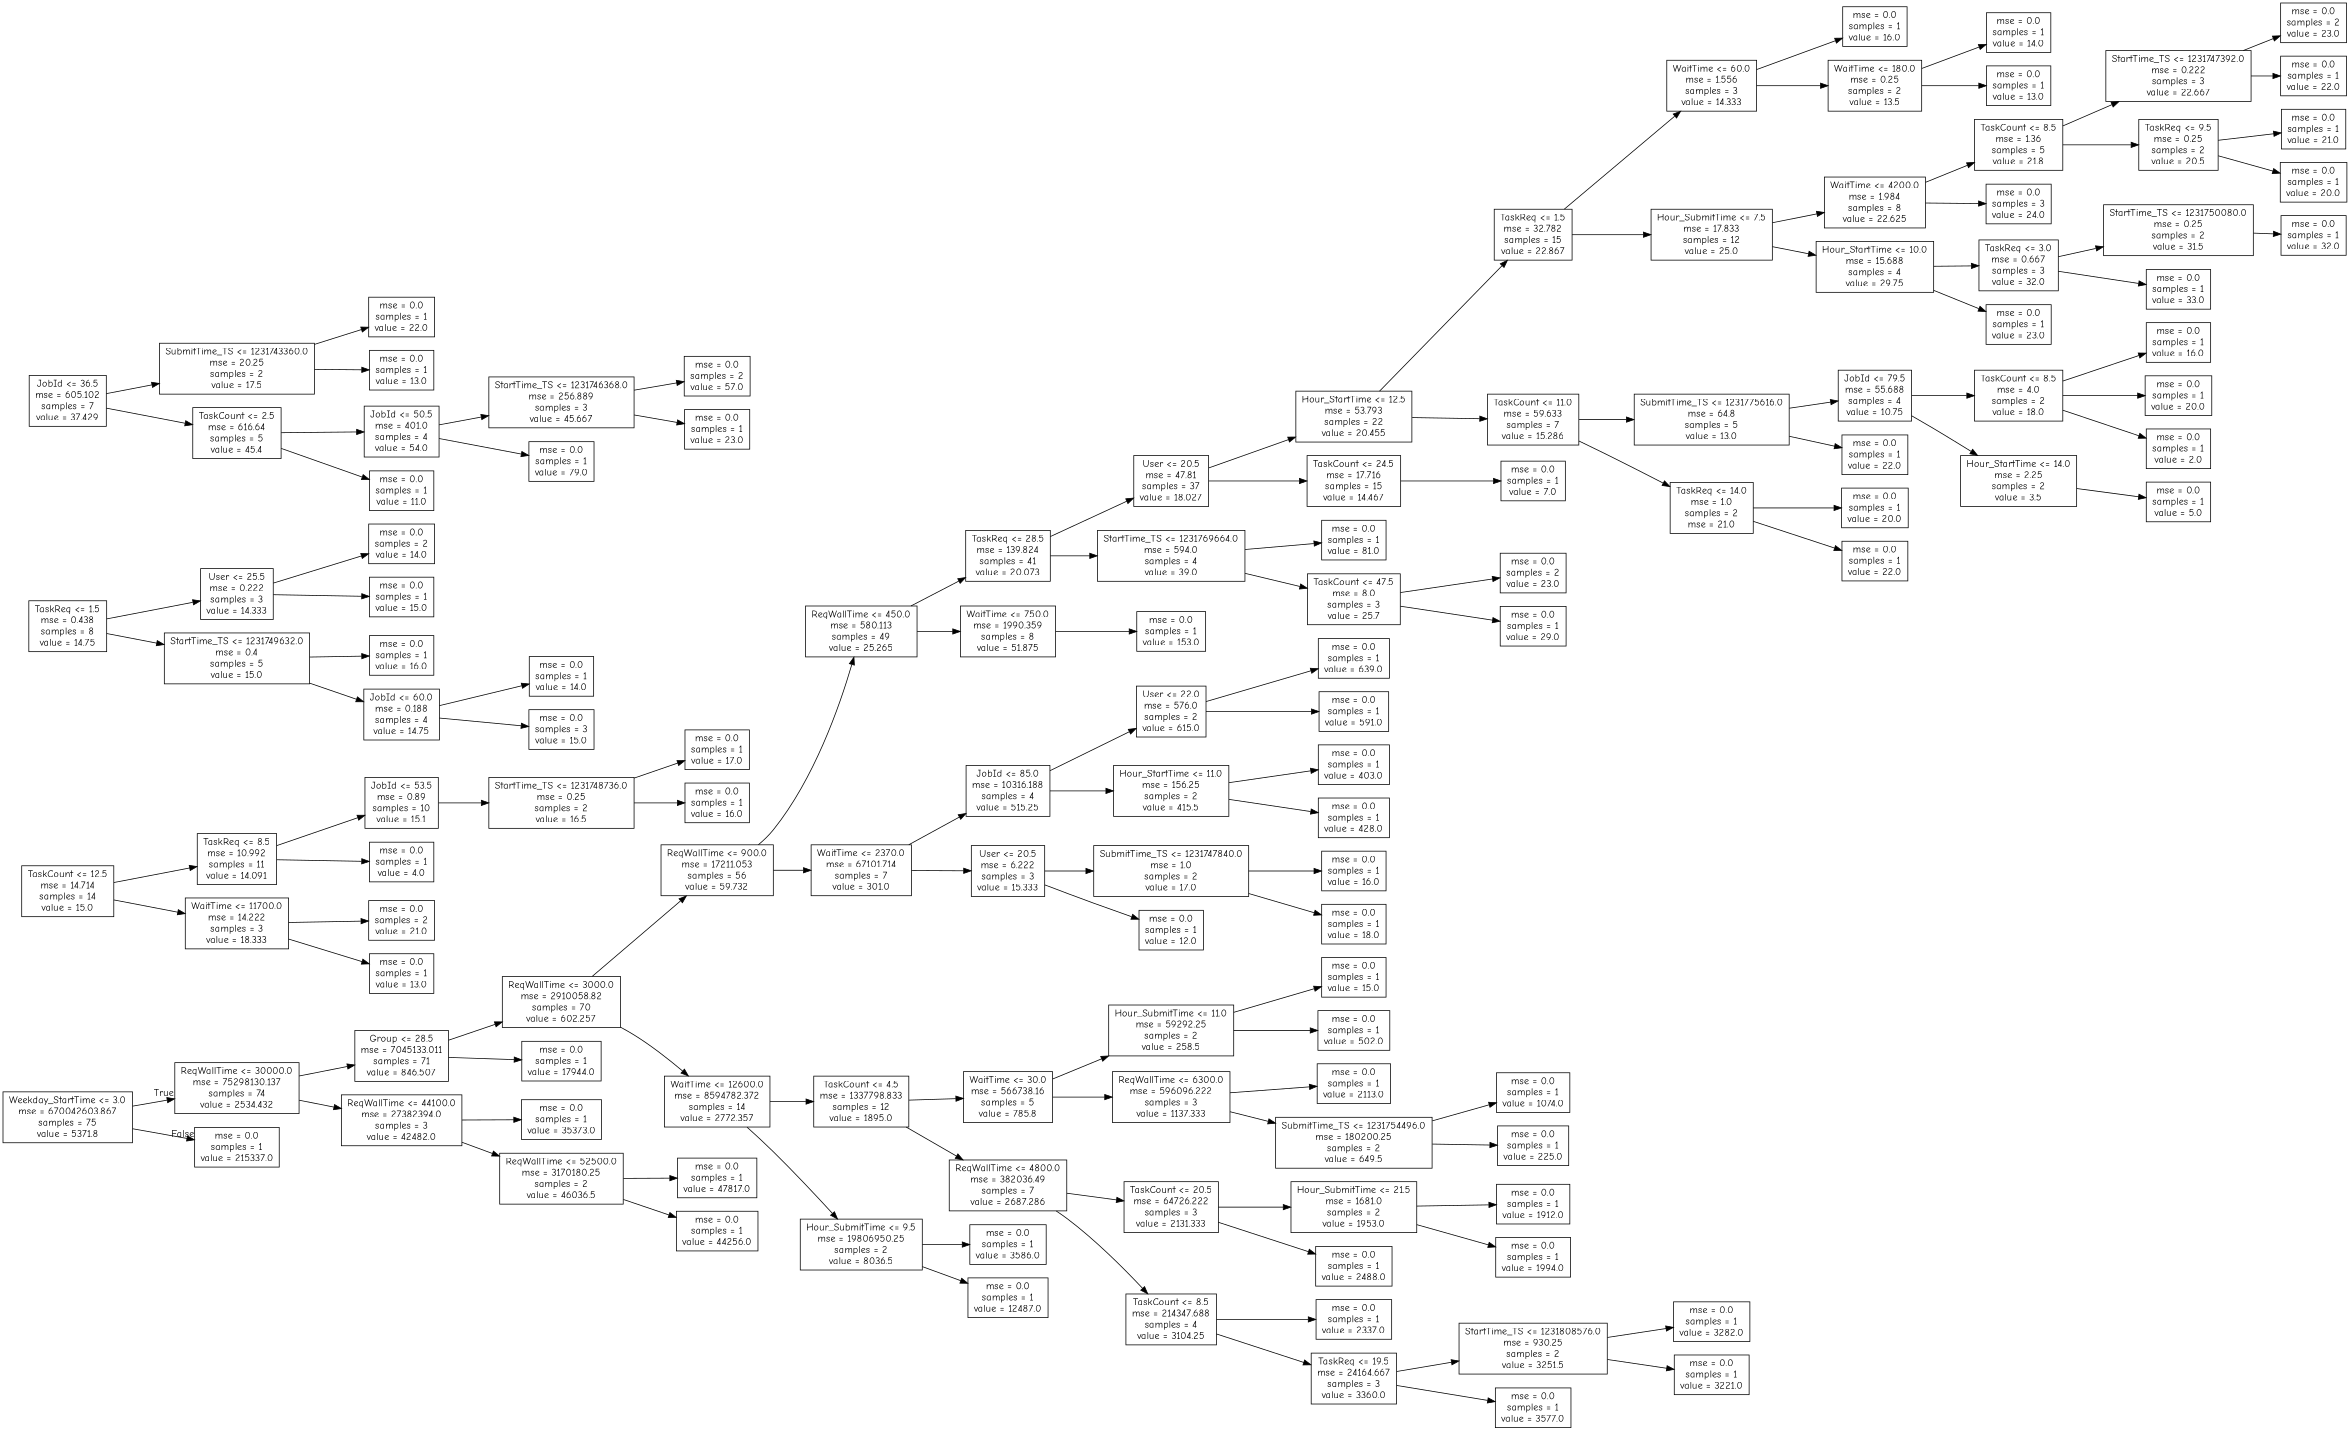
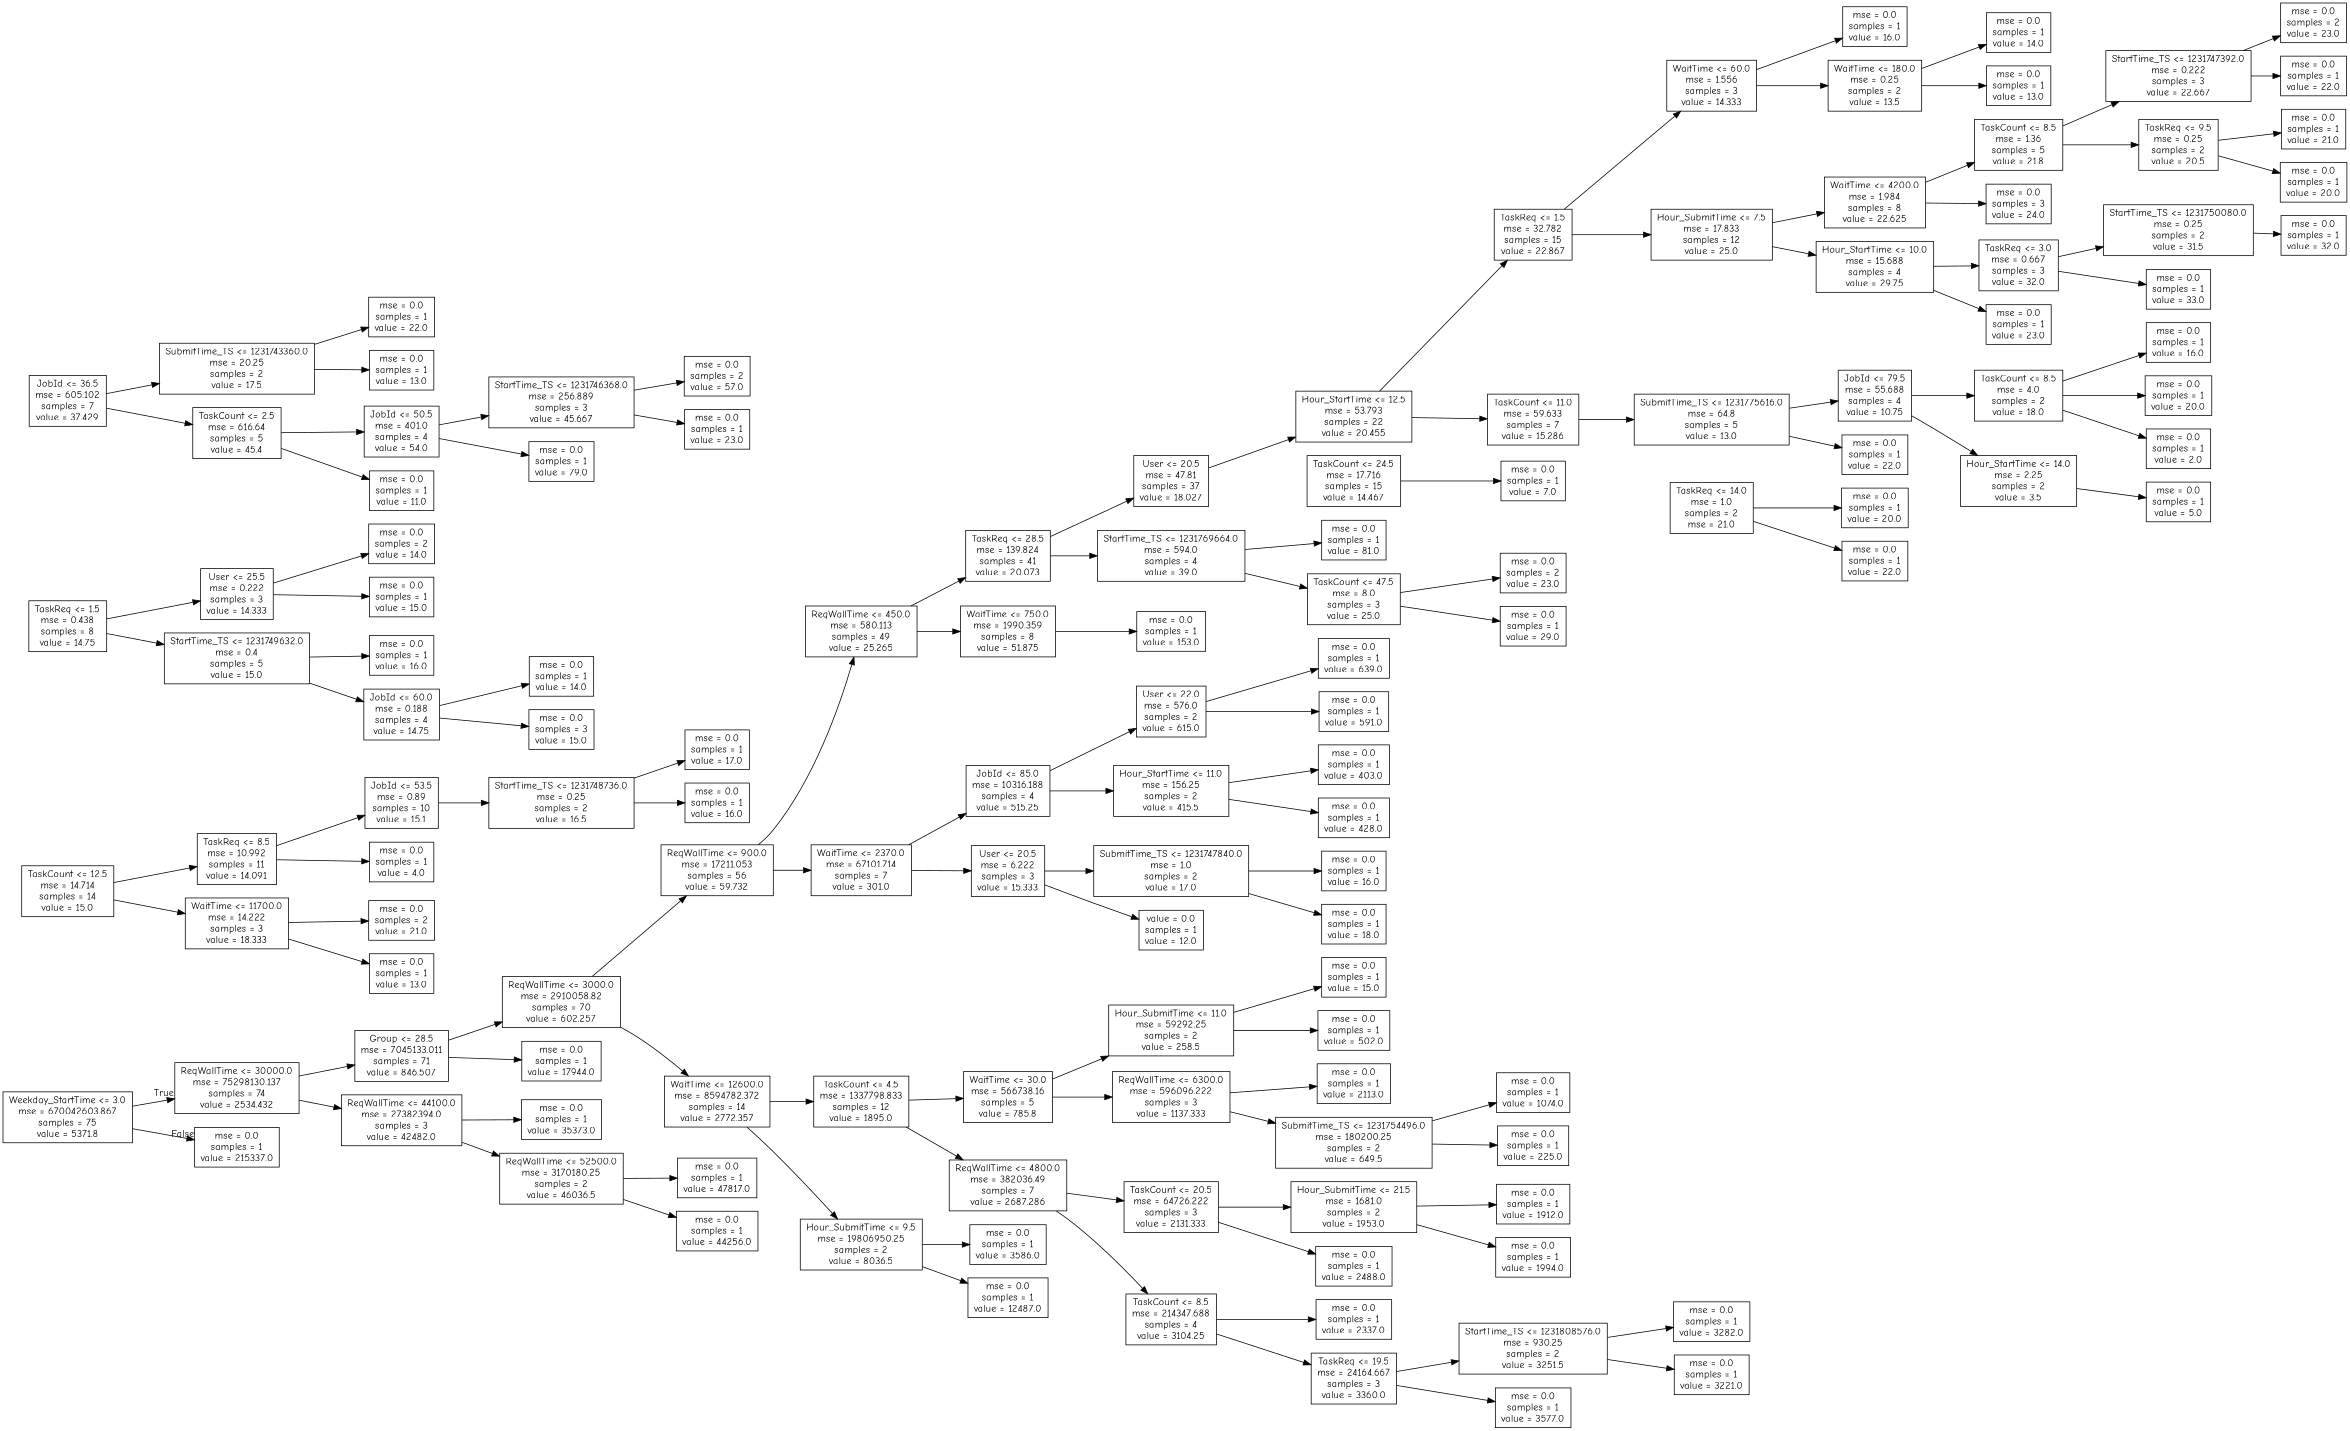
edge "TaskCount <= 11.0 mse = 59.633 samples = 7 value = 15.286" -> "TaskReq <= 14.0 mse = 1.0 samples = 2 mse = 21.0": removed
edge "User <= 20.5 mse = 47.81 samples = 37 value = 18.027" -> "TaskCount <= 24.5 mse = 17.716 samples = 15 value = 14.467": removed
node "TaskCount <= 47.5 mse = 8.0 samples = 3 value = 25.7": label "TaskCount <= 47.5 mse = 8.0 samples = 3 value = 25.7" -> "TaskCount <= 47.5 mse = 8.0 samples = 3 value = 25.0"
node "mse = 0.0 samples = 1 value = 12.0": label "mse = 0.0 samples = 1 value = 12.0" -> "value = 0.0 samples = 1 value = 12.0"
